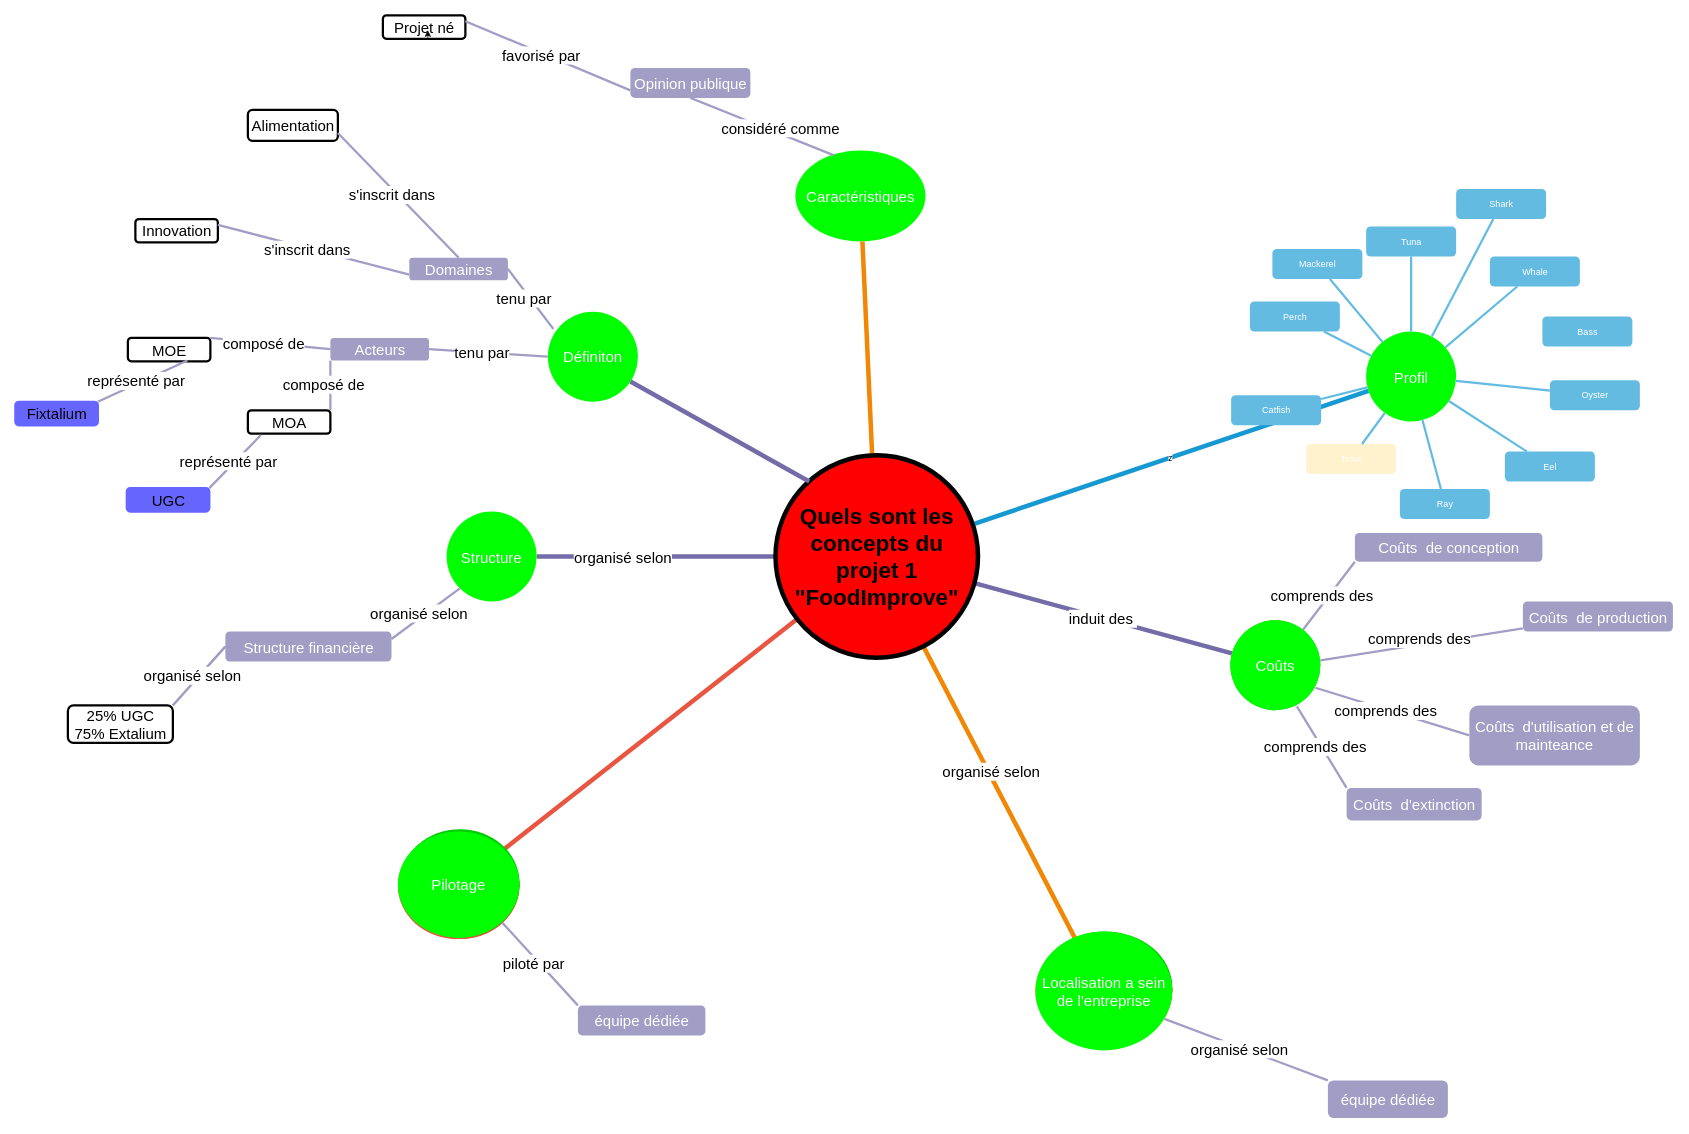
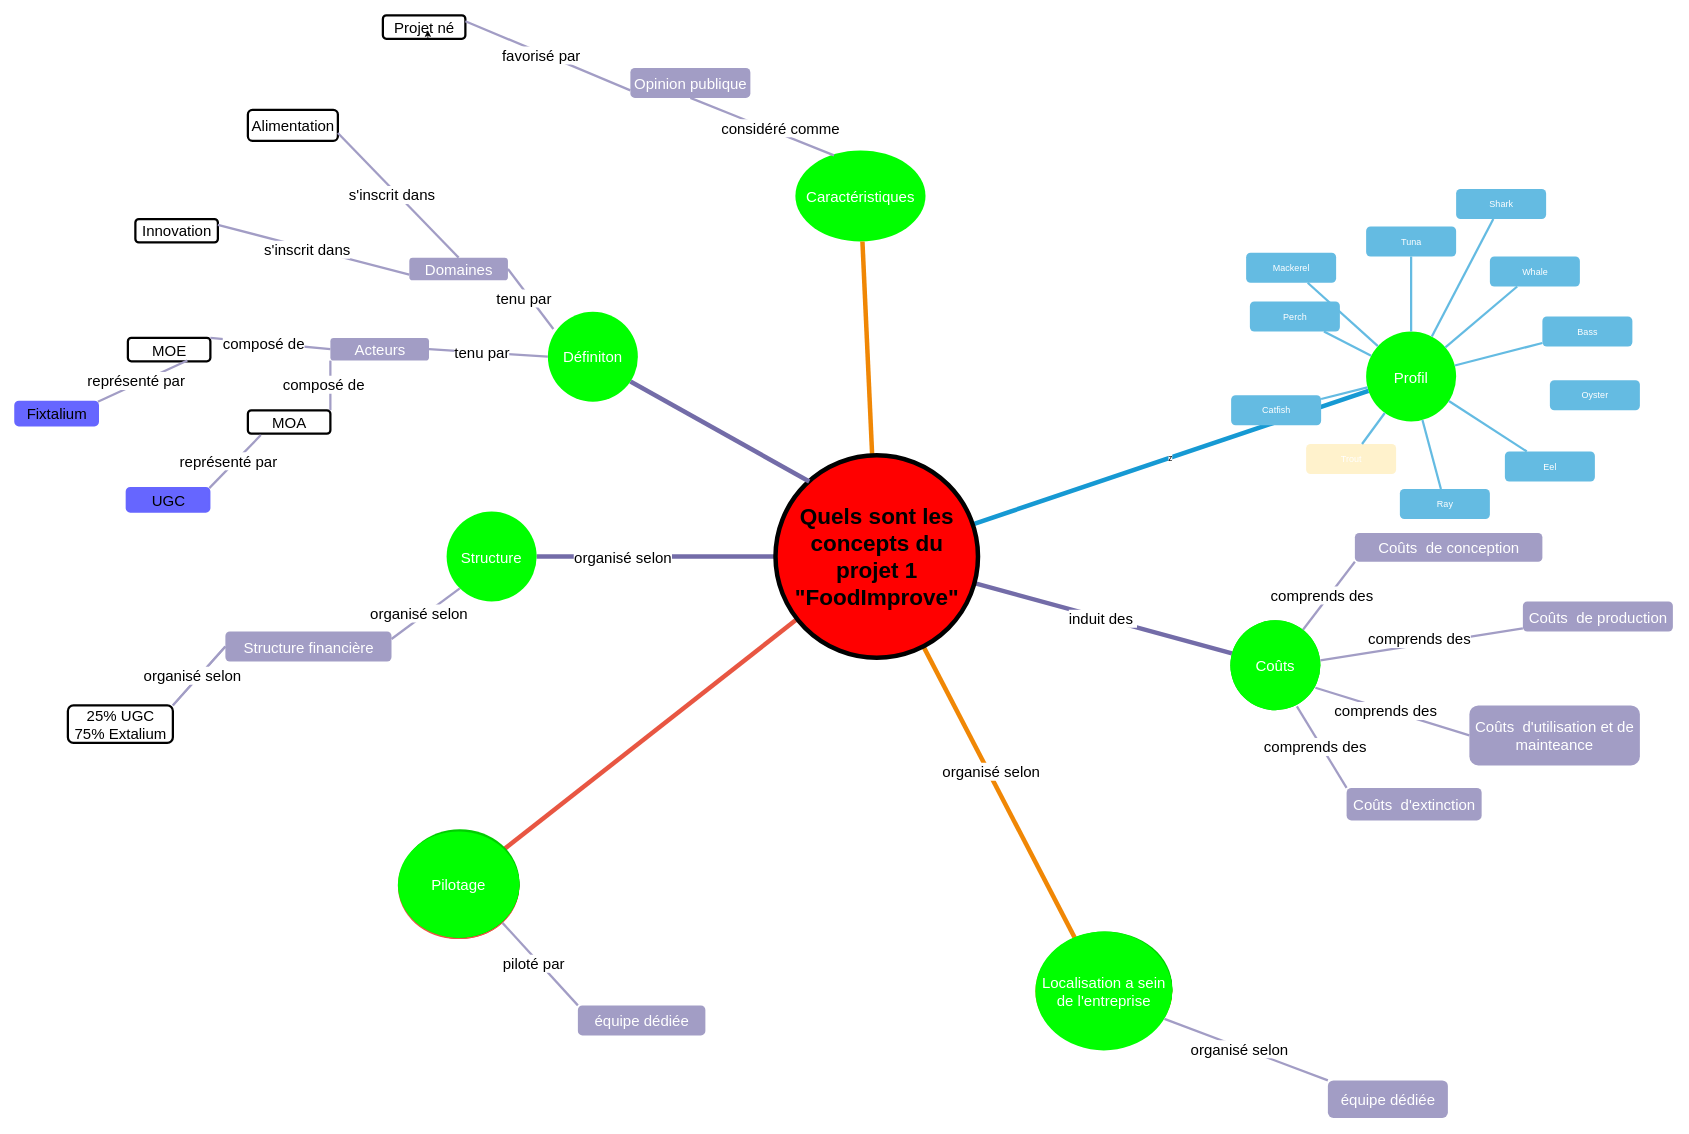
node "Mackerel": moved (1317, 264) -> (1291, 268)
edge "Bass" -- "Profil": added
edge "Profil" -- "Oyster": removed
